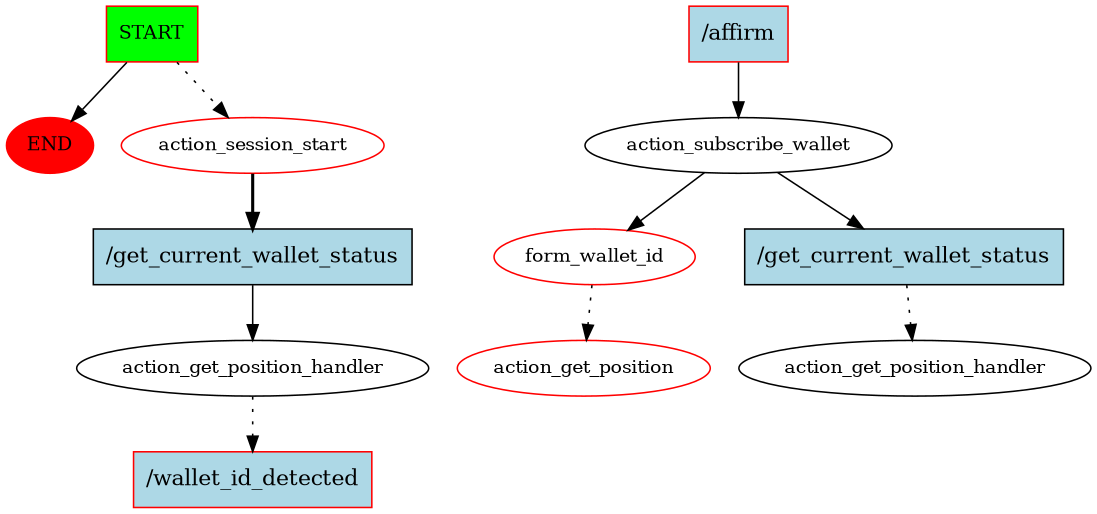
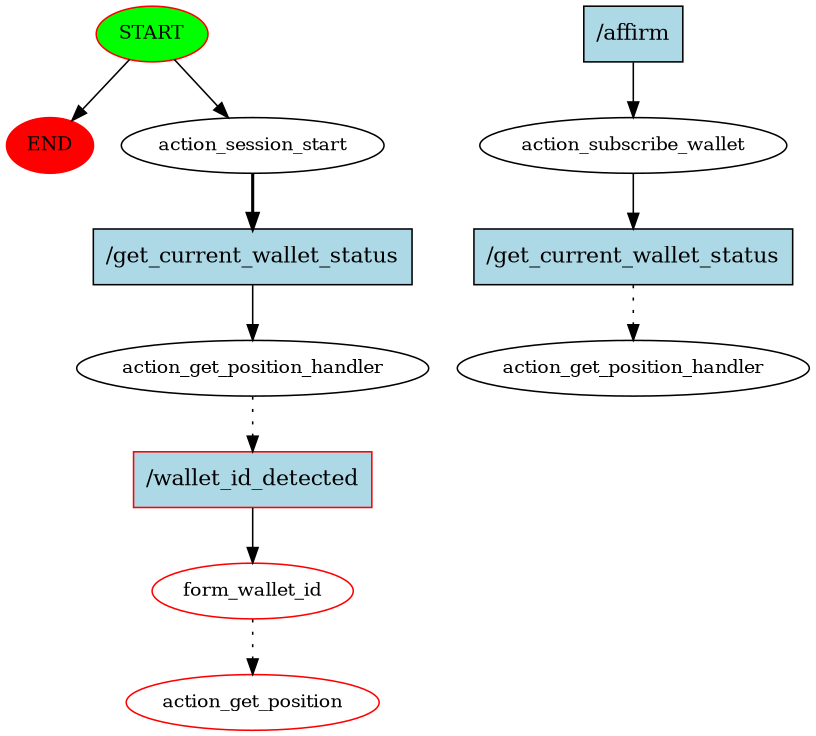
node "START": shape box -> ellipse
node "/affirm": color red -> black
edge "START" -> "action_session_start": style dotted -> solid
node "action_session_start": color red -> black
edge "action_subscribe_wallet" -> "form_wallet_id": now "/wallet_id_detected" -> "form_wallet_id"
